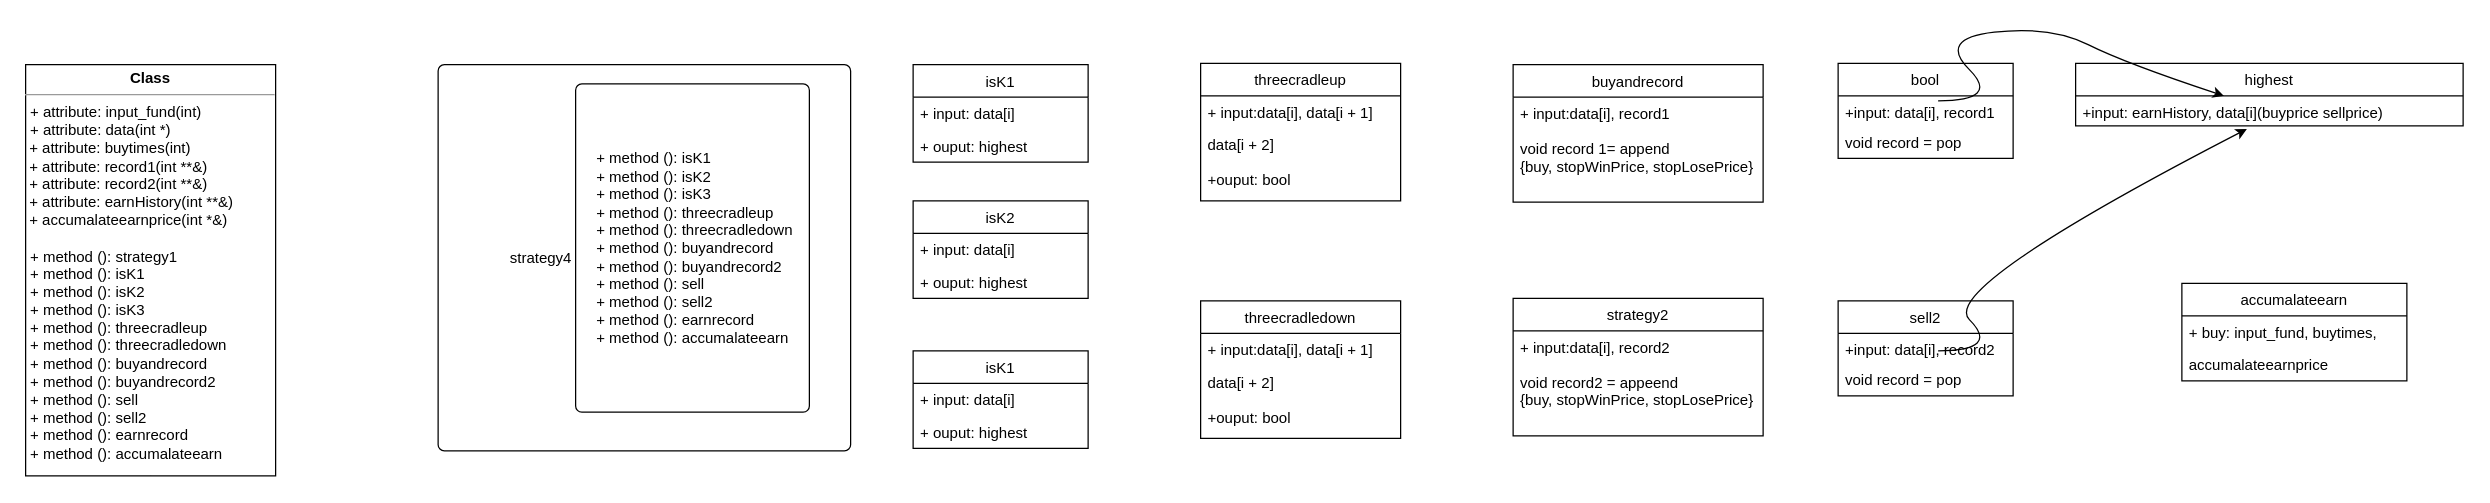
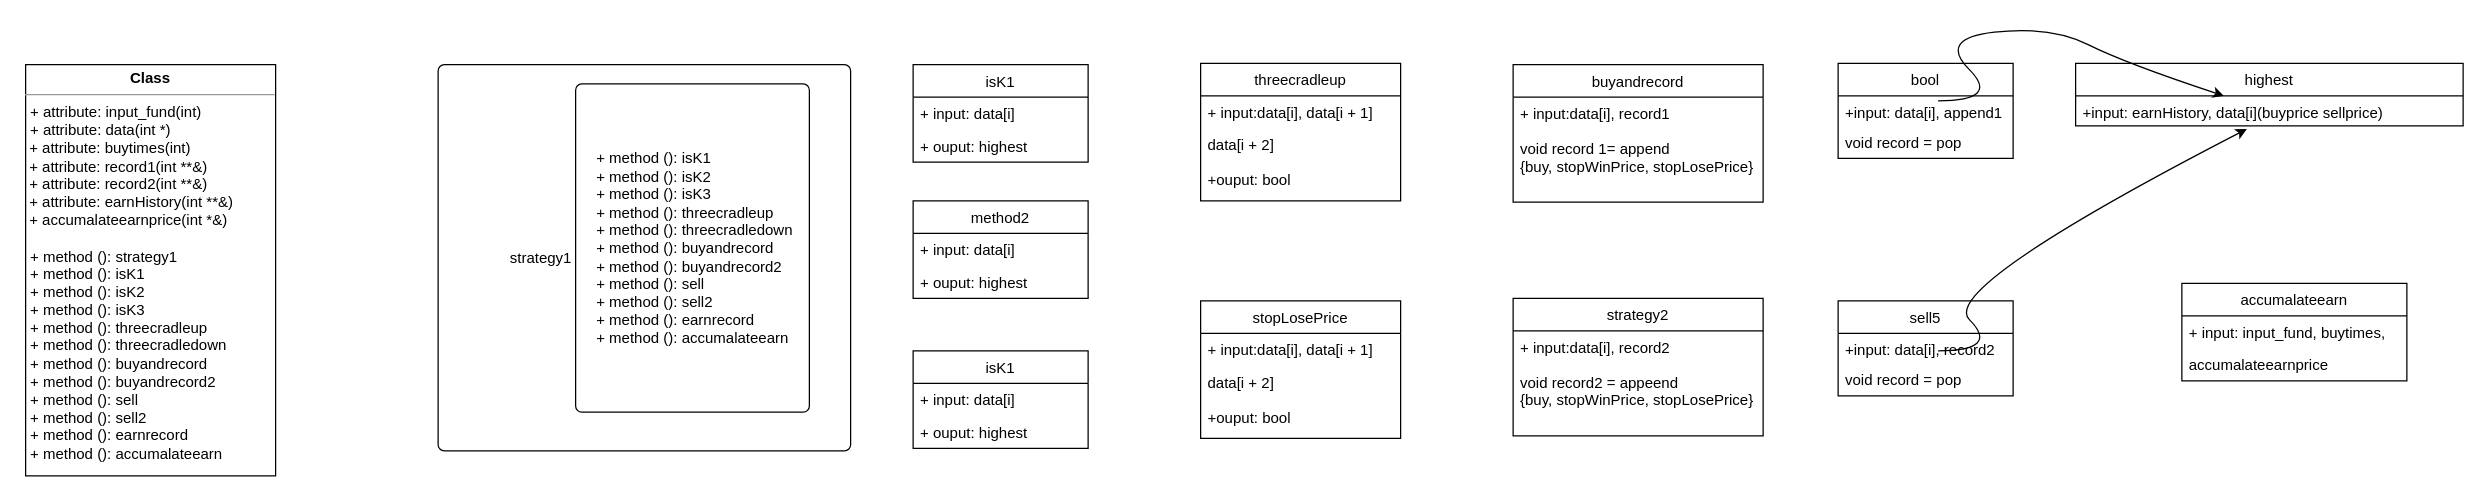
node "+input: data[i], record1": label "+input: data[i], record1" -> "+input: data[i], append1"
node "isK2": label "isK2" -> "method2"
node "strategy4": label "strategy4" -> "strategy1"
node "threecradledown": label "threecradledown" -> "stopLosePrice"
node "sell2": label "sell2" -> "sell5"
node "+ buy: input_fund, buytimes,": label "+ buy: input_fund, buytimes," -> "+ input: input_fund, buytimes,"
